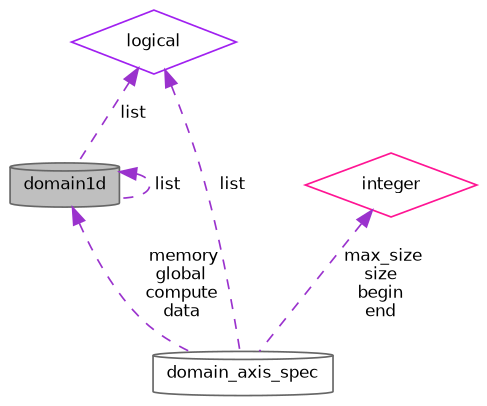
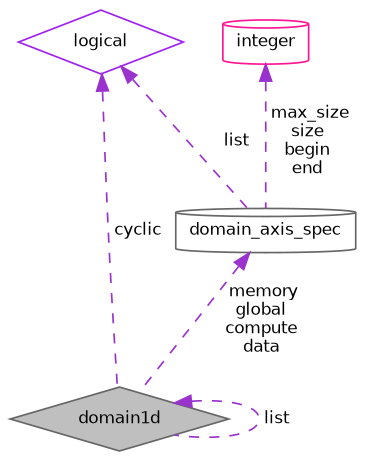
edge "domain1d" -> "logical": label " list" -> " cyclic"
node "domain1d": shape cylinder -> diamond
node "integer": shape diamond -> cylinder
edge "domain_axis_spec" -> "domain1d": reversed
